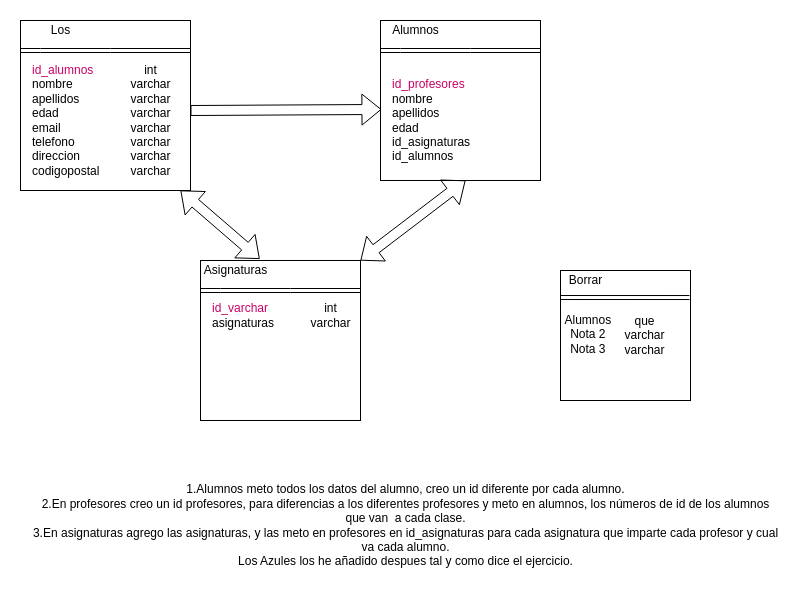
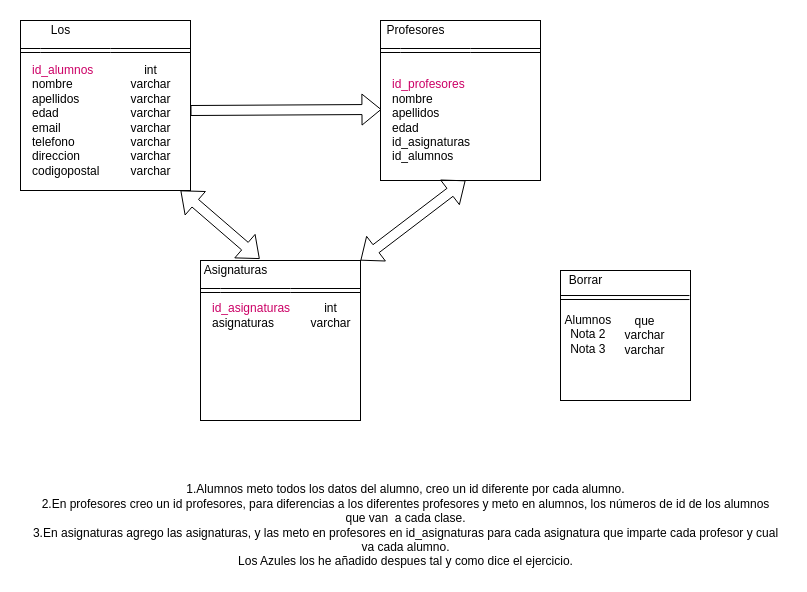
node "Alumnos": label "Alumnos" -> "Profesores"
node "id_varchar asignaturas": label "id_varchar asignaturas" -> "id_asignaturas asignaturas"
